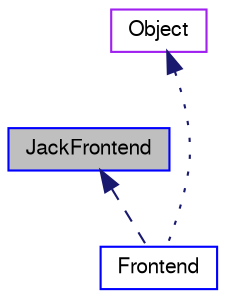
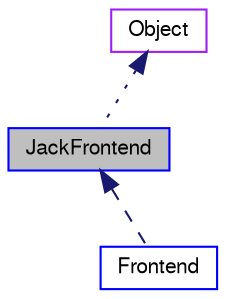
edge "Frontend" -> "Object": now "JackFrontend" -> "Object"
